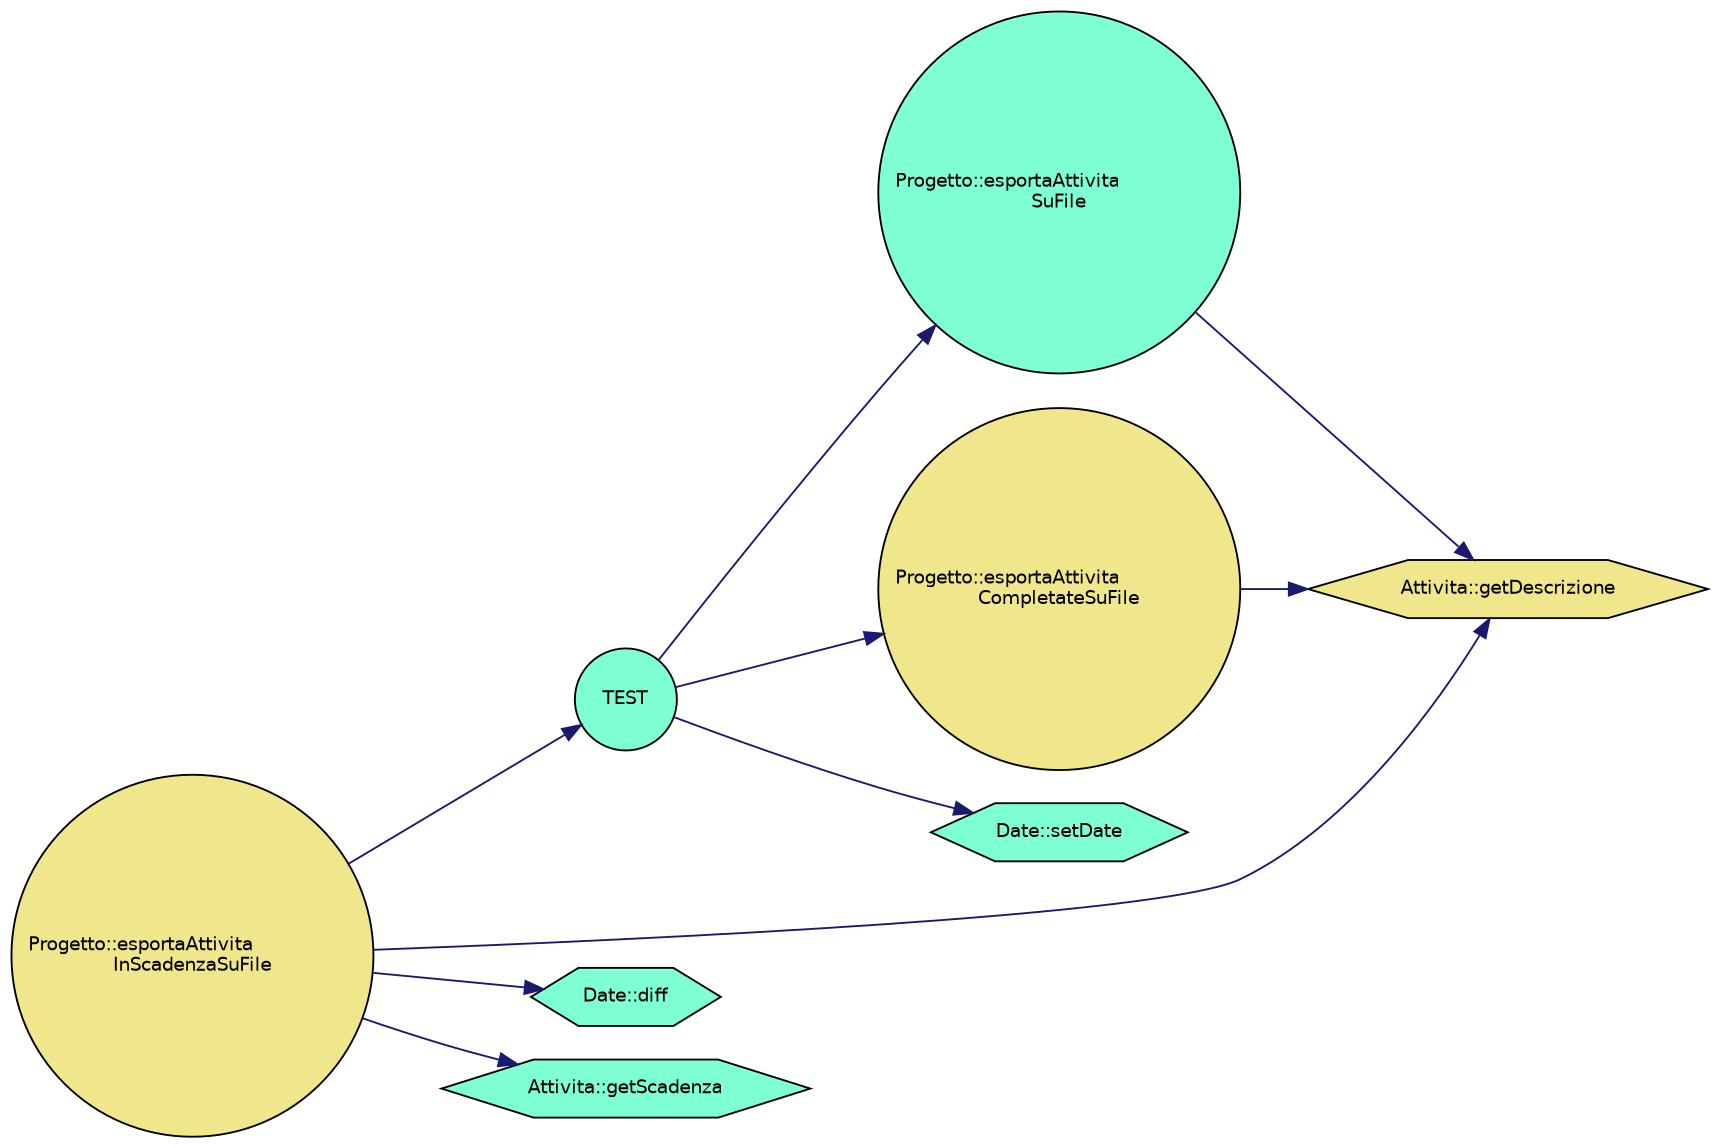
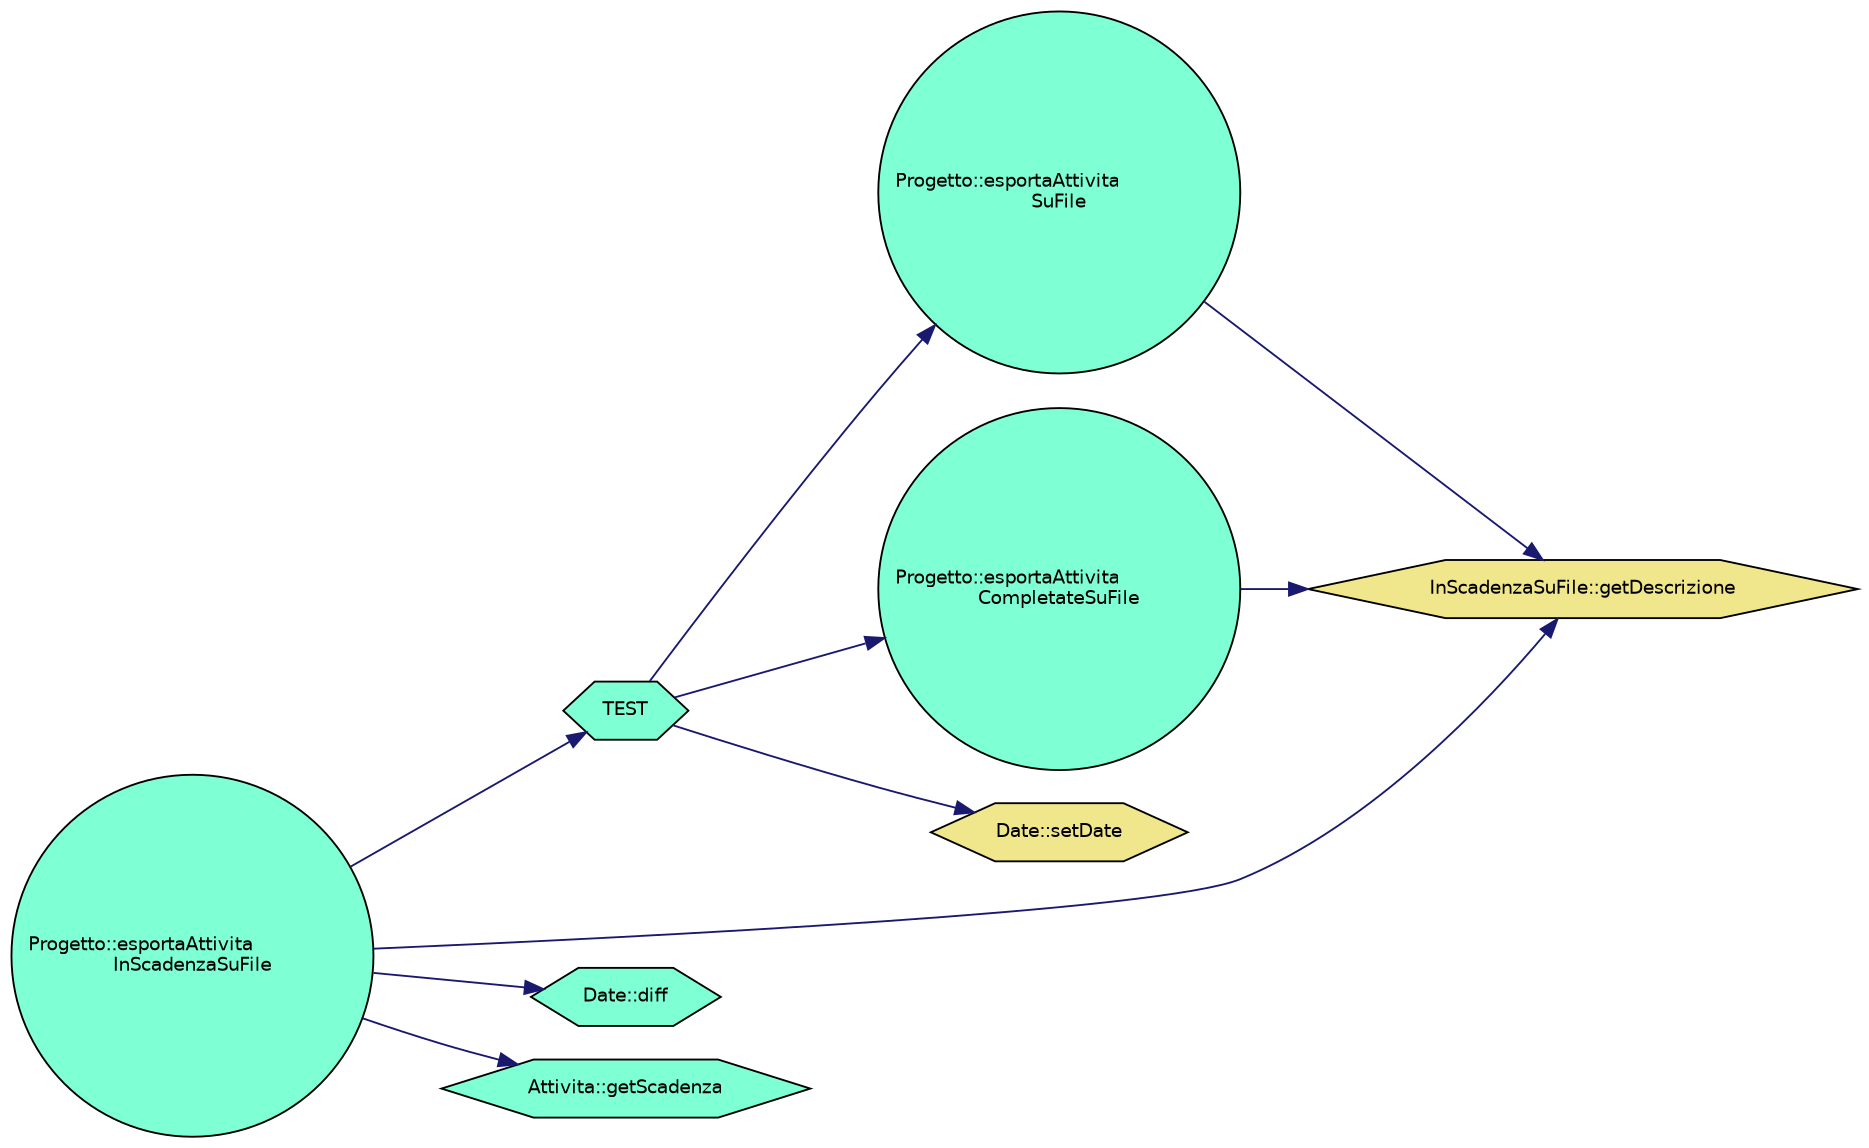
node "Progetto::esportaAttivita CompletateSuFile": fillcolor khaki -> aquamarine
node "Attivita::getDescrizione": label "Attivita::getDescrizione" -> "InScadenzaSuFile::getDescrizione"
node "TEST": shape circle -> hexagon
node "Date::setDate": fillcolor aquamarine -> khaki
node "Progetto::esportaAttivita InScadenzaSuFile": fillcolor khaki -> aquamarine
